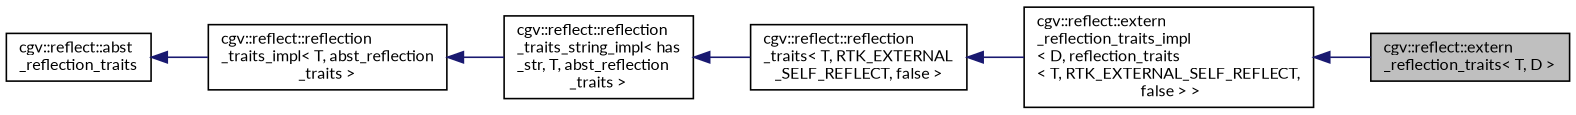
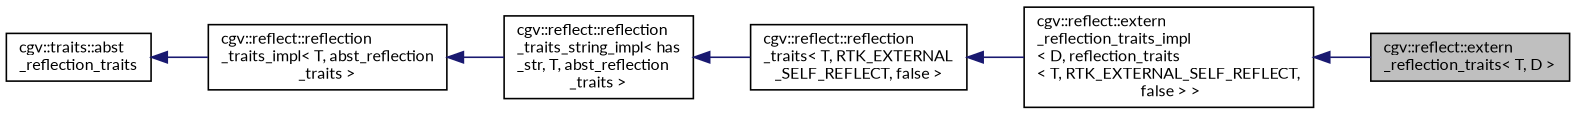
node "cgv::reflect::abst _reflection_traits": label "cgv::reflect::abst _reflection_traits" -> "cgv::traits::abst _reflection_traits"
